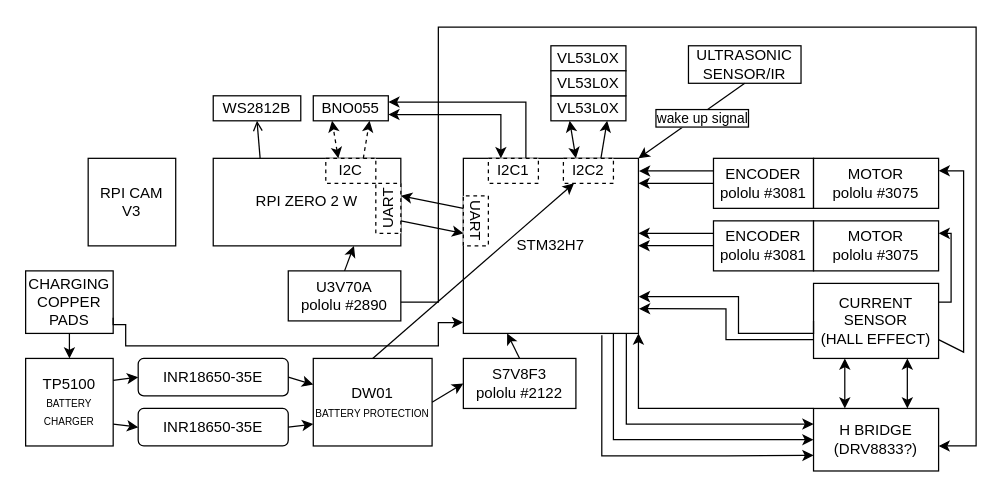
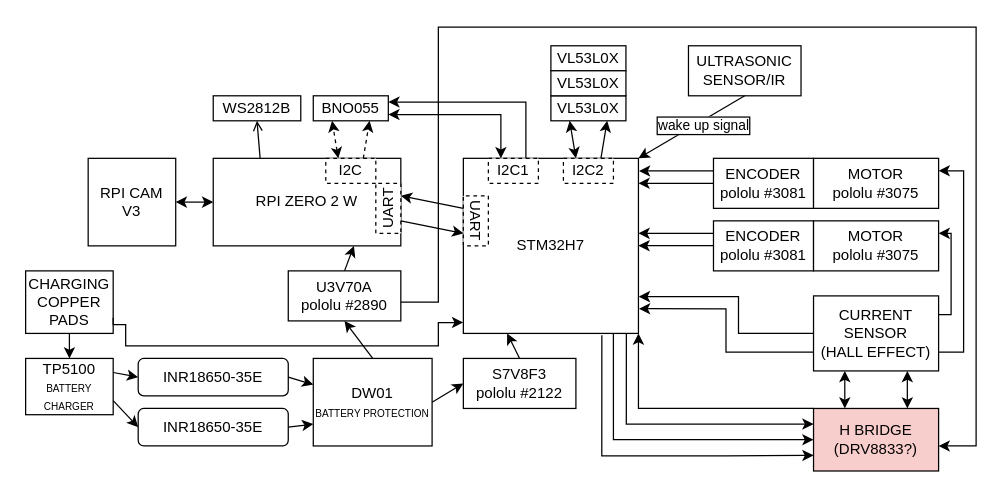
node "ULTRASONIC SENSOR/IR": size 113x38 -> 113x50
edge "RPI CAM V3" -- "RPI ZERO 2 W": added
edge "DW01 BATTERY PROTECTION" -> "I2C2": now "DW01 BATTERY PROTECTION" -> "U3V70A pololu #2890"
node "CURRENT SENSOR (HALL EFFECT)": moved (876, 321) -> (876, 333)
node "TP5100 BATTERY CHARGER": size 88x88 -> 88x56
node "H BRIDGE (DRV8833?)": fillcolor #ffffff -> #f8cecc
